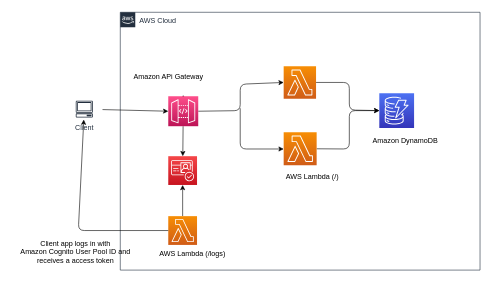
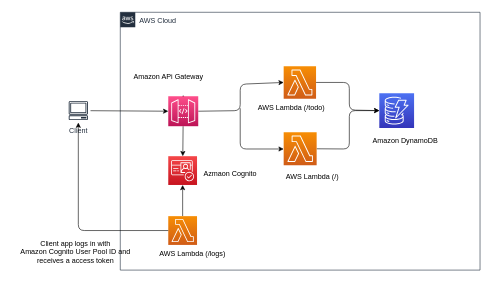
node "AWS Lambda (/todo)": added
node "Client": size 36x21 -> 24x24
node "Azmaon Cognito": added
